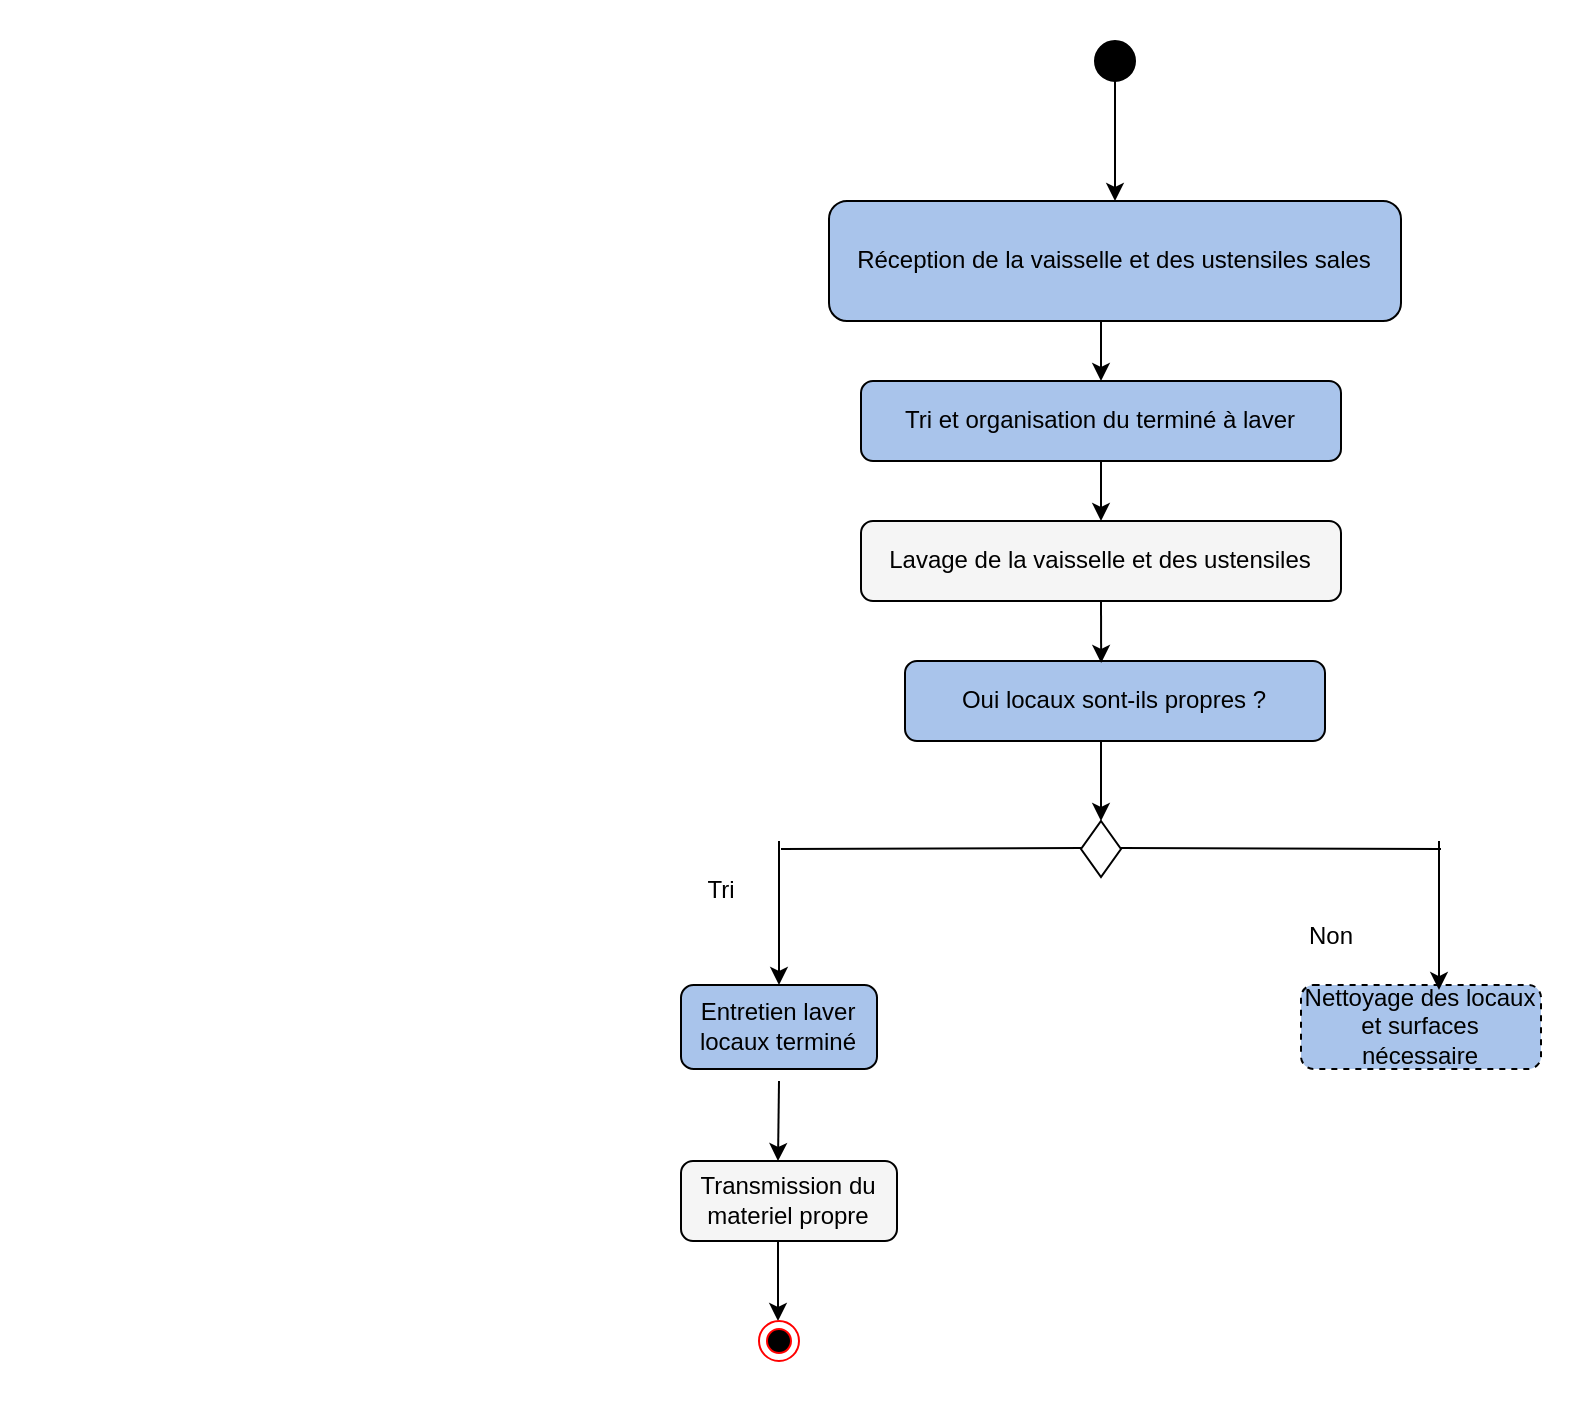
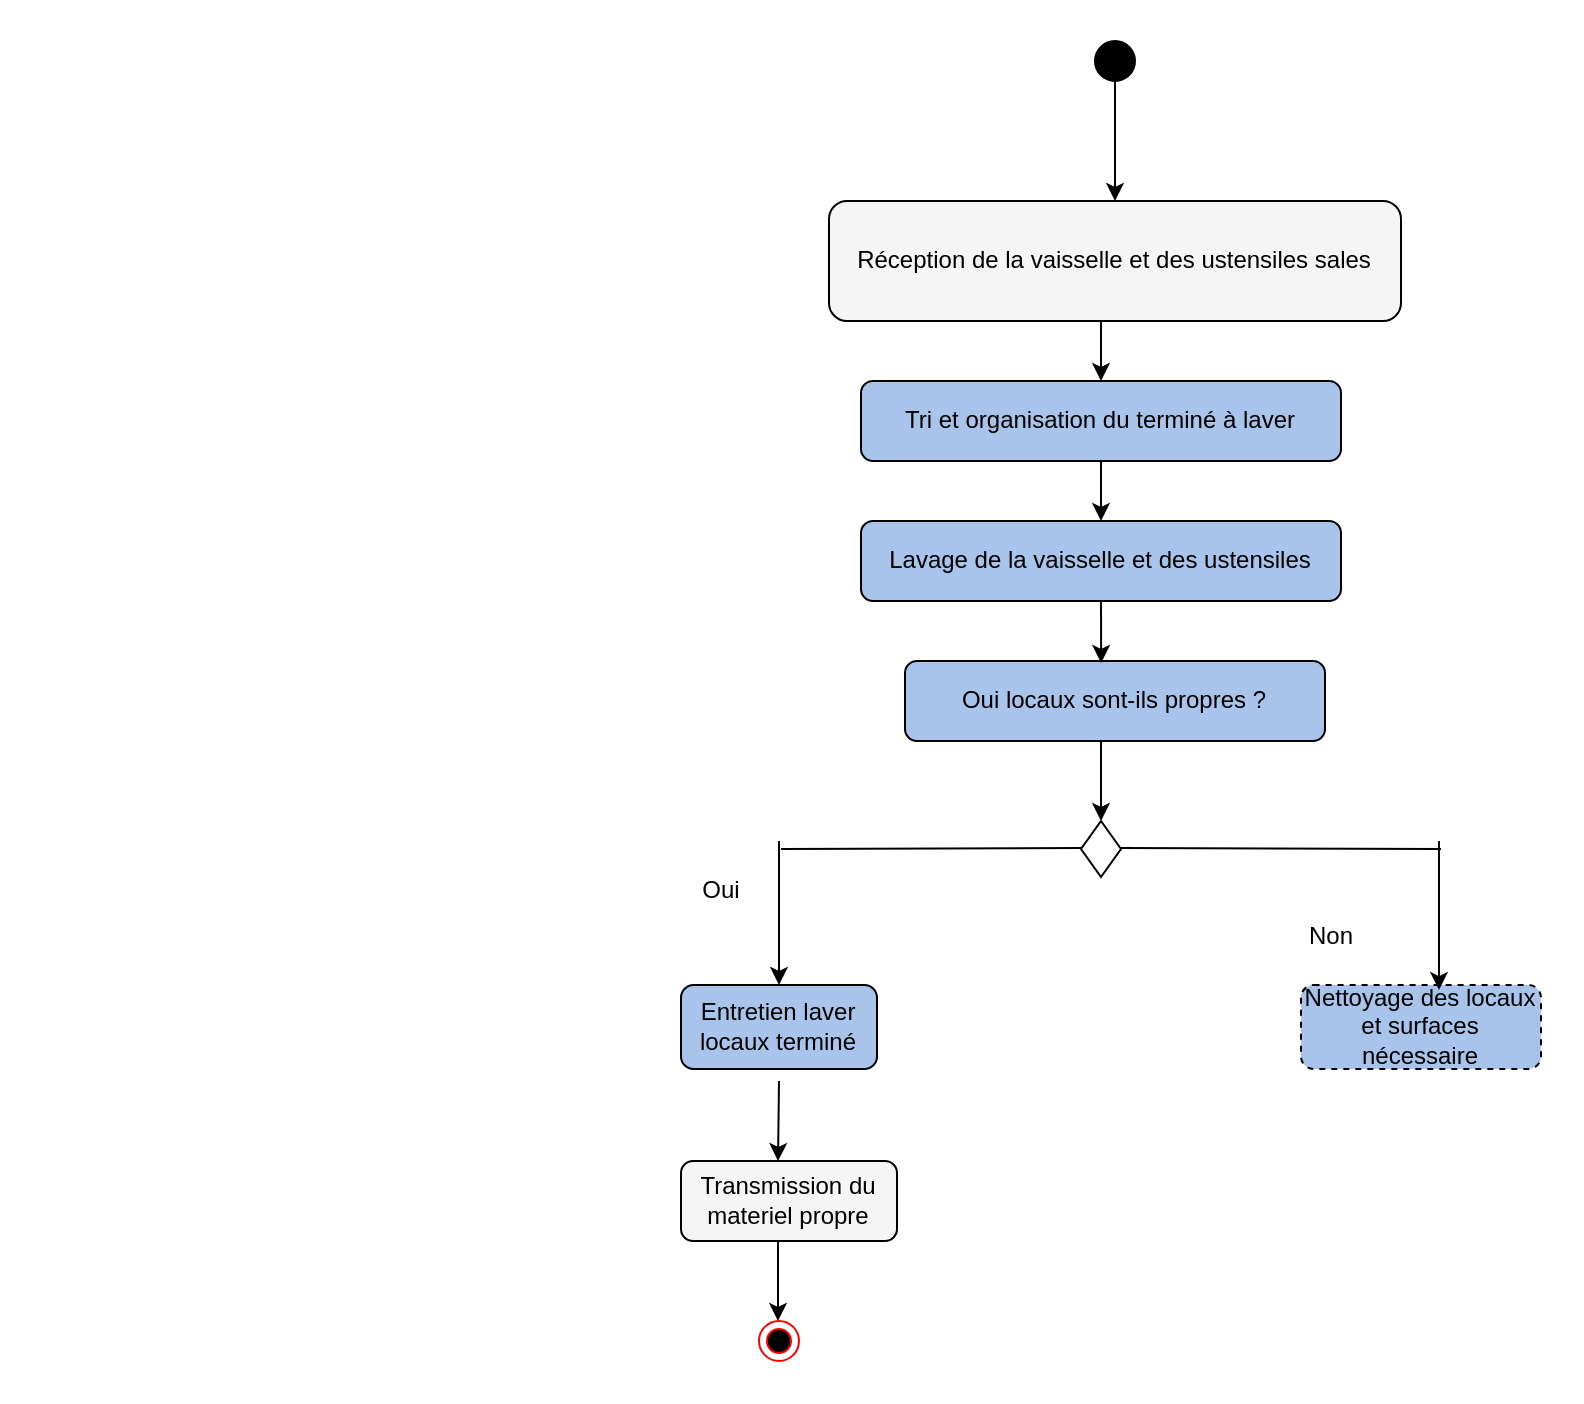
node "Réception de la vaisselle et des ustensiles sales": fillcolor #a9c4eb -> #f5f5f5
node "Lavage de la vaisselle et des ustensiles": fillcolor #f5f5f5 -> #a9c4eb
node "Tri": label "Tri" -> "Oui"
